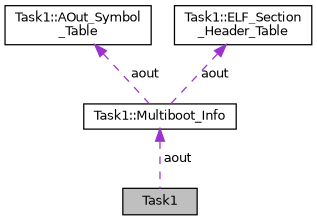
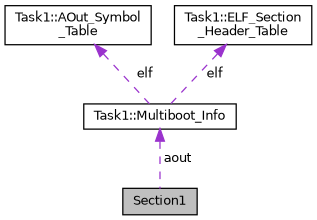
edge "Task1::Multiboot_Info" -> "Task1::AOut_Symbol _Table": label " aout" -> " elf"
edge "Task1::Multiboot_Info" -> "Task1::ELF_Section _Header_Table": label " aout" -> " elf"
node "Task1": label "Task1" -> "Section1"
